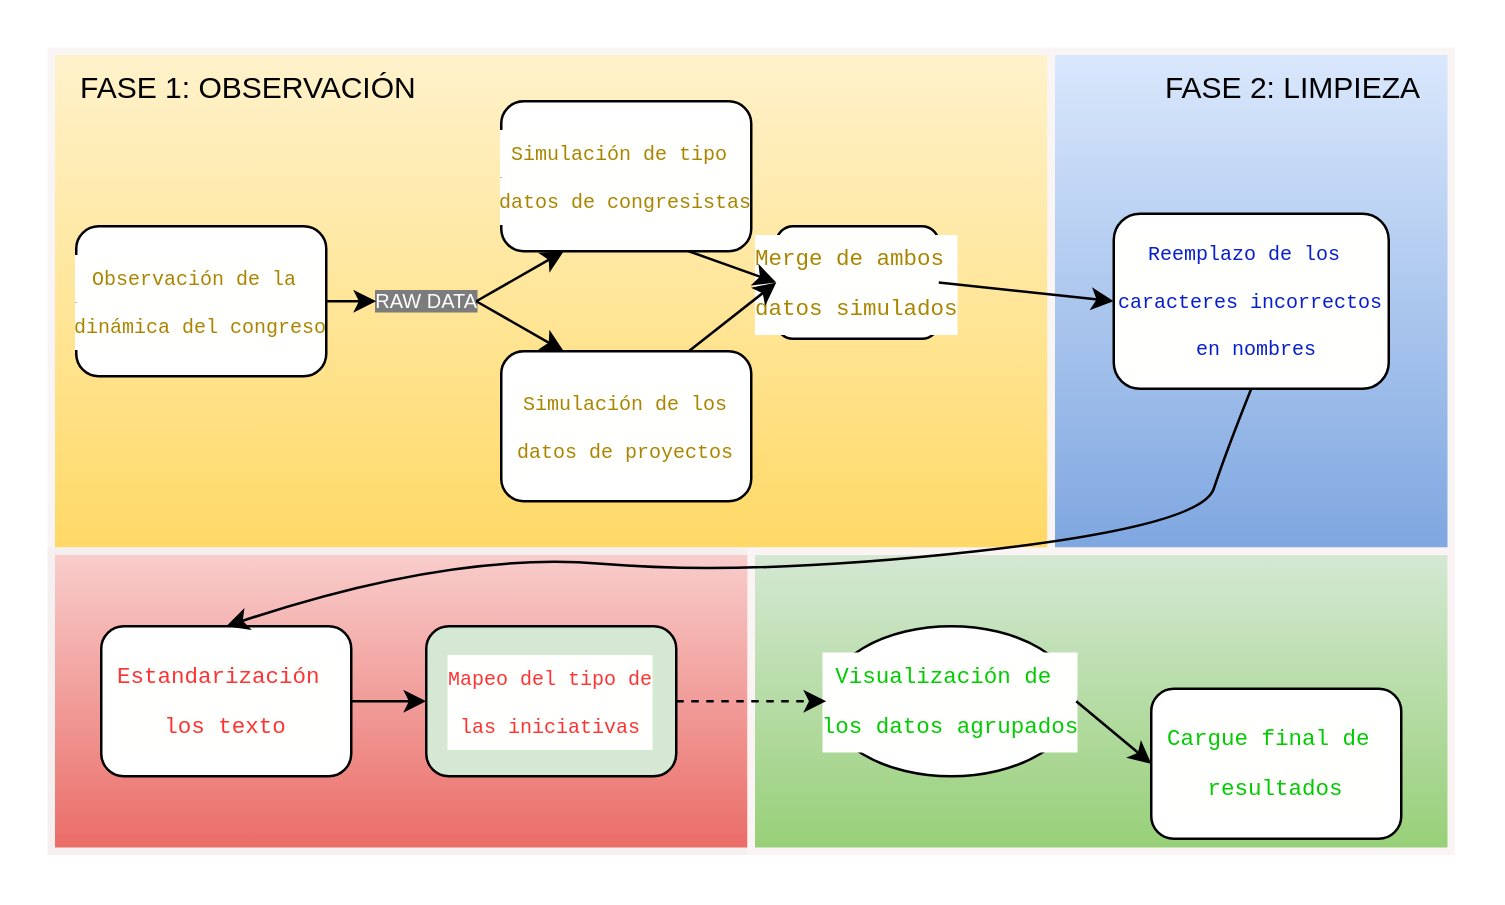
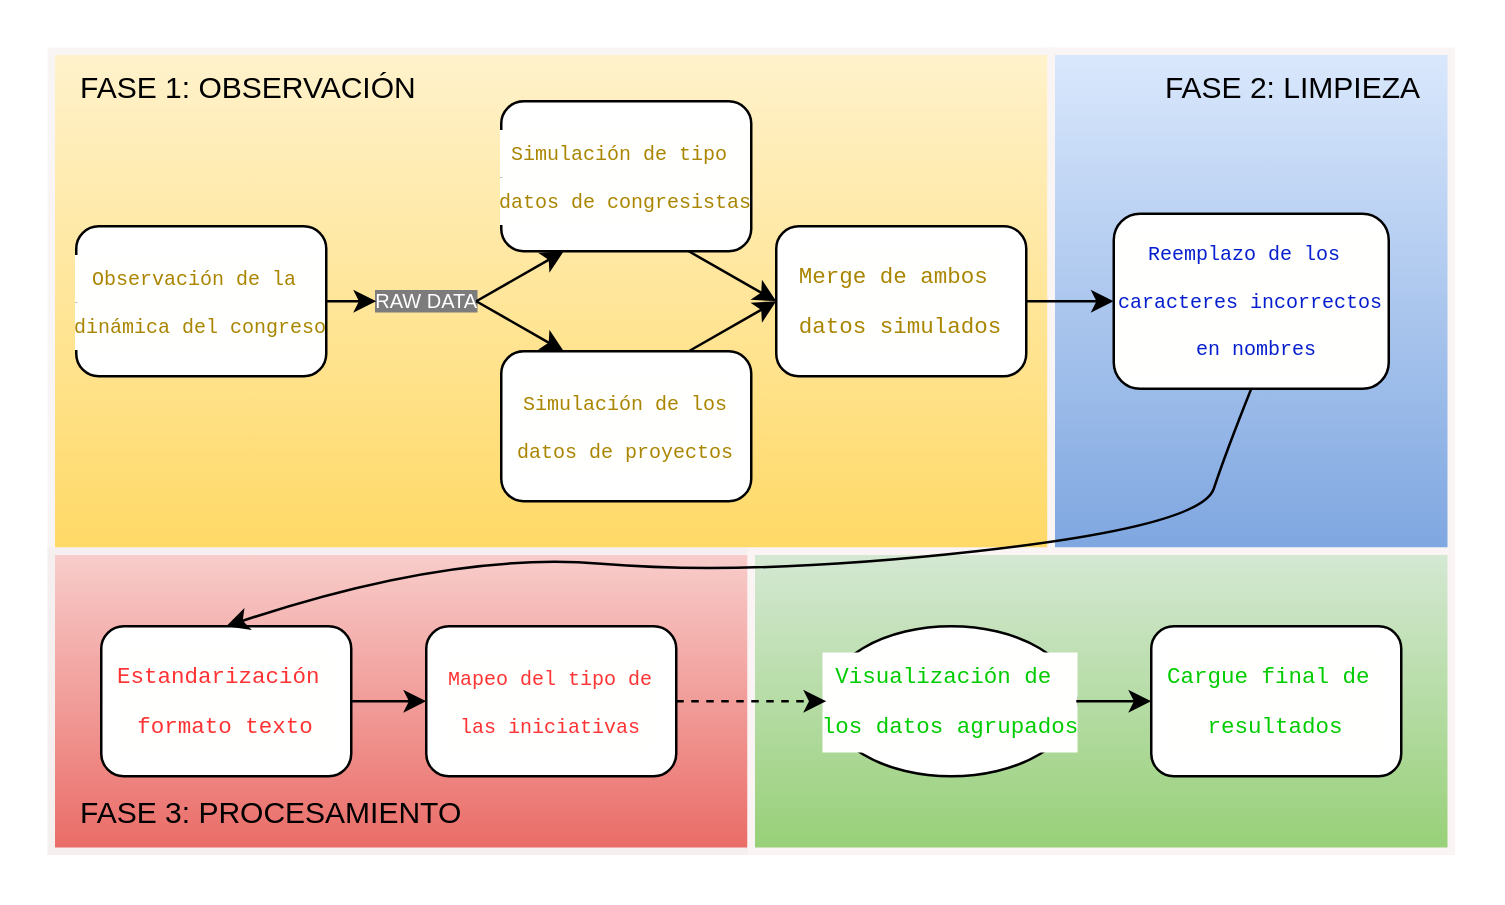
node "Merge de ambos datos simulados": size 163x113 -> 250x150
node "Estandarización los texto": label "Estandarización los texto" -> "Estandarización formato texto"
node "Mapeo del tipo de las iniciativas": fillcolor #d5e8d4 -> #ffffff
node "Cargue final de resultados": moved (1276, 764) -> (1276, 701)
node "FASE 3: PROCESAMIENTO": added
